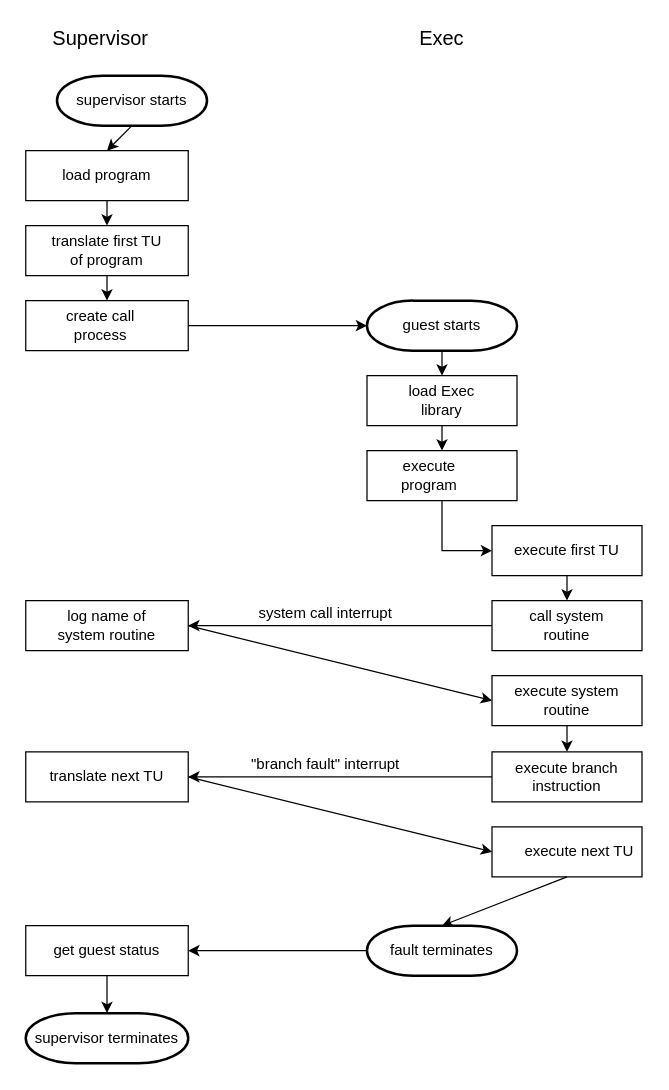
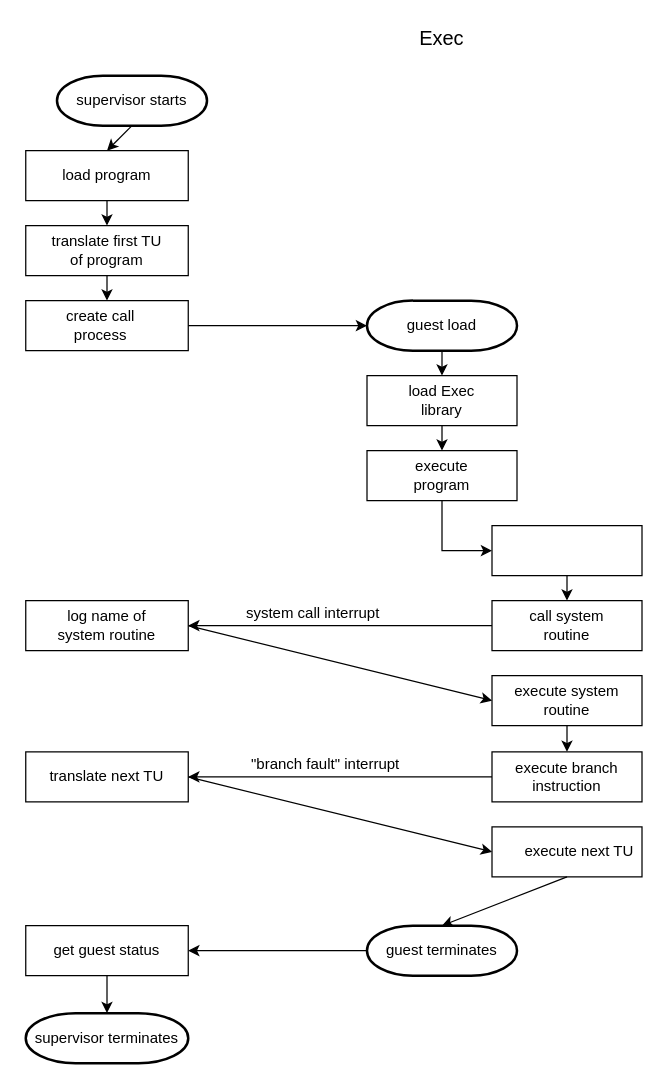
node "Supervisor": removed
node "guest starts": label "guest starts" -> "guest load"
node "execute program": moved (429, 476) -> (442, 476)
node "execute first TU": removed
node "system call interrupt": moved (326, 613) -> (313, 613)
node "fault terminates": label "fault terminates" -> "guest terminates"
